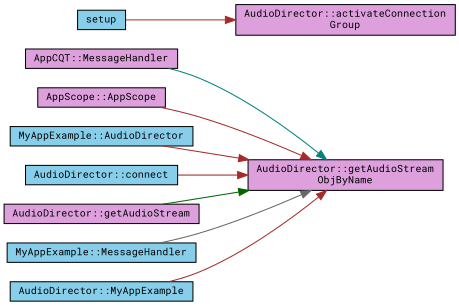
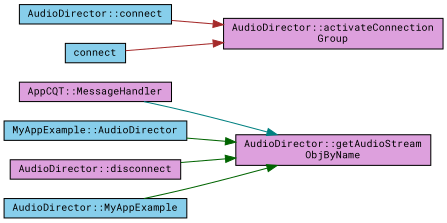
node "setup": label "setup" -> "connect"
node "AppScope::AppScope": removed
edge "MyAppExample::AudioDirector" -> "AudioDirector::getAudioStream ObjByName": color brown -> darkgreen
edge "AudioDirector::connect" -> "AudioDirector::getAudioStream ObjByName": now "AudioDirector::connect" -> "AudioDirector::activateConnection Group"
node "AudioDirector::getAudioStream": label "AudioDirector::getAudioStream" -> "AudioDirector::disconnect"
edge "AudioDirector::MyAppExample" -> "AudioDirector::getAudioStream ObjByName": color brown -> darkgreen
node "MyAppExample::MessageHandler": removed
